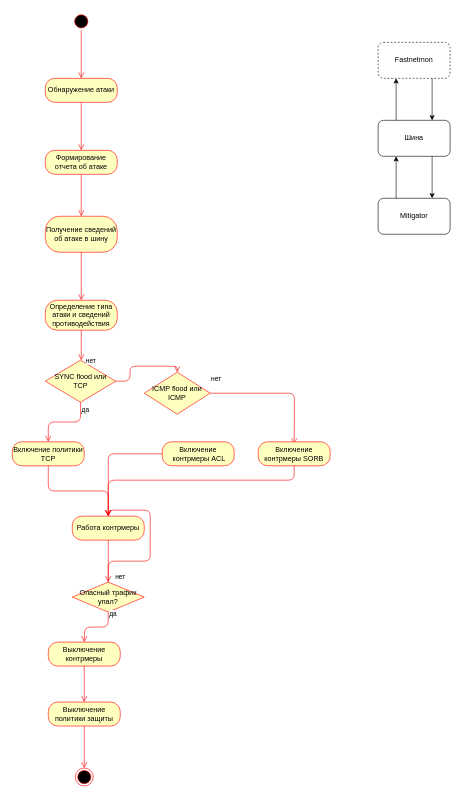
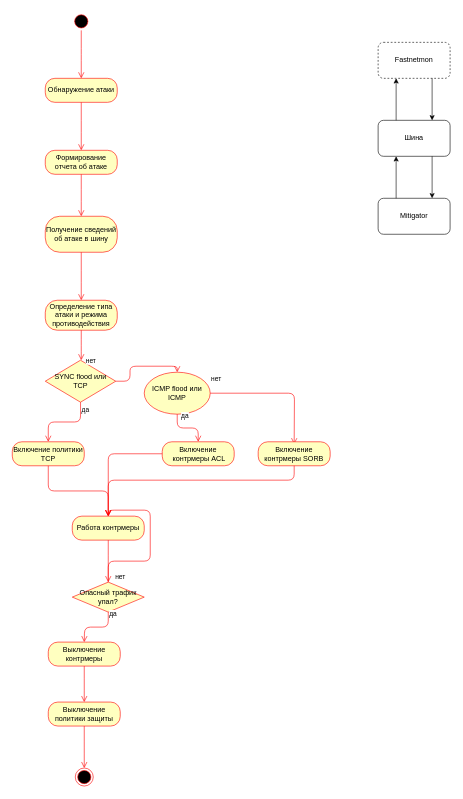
node "Определение типа атаки и сведений противодействия": label "Определение типа атаки и сведений противодействия" -> "Определение типа атаки и режима противодействия"
node "ICMP flood или ICMP": shape diamond -> ellipse
edge "ICMP flood или ICMP" -> "Включение контрмеры ACL": added, label "да"
